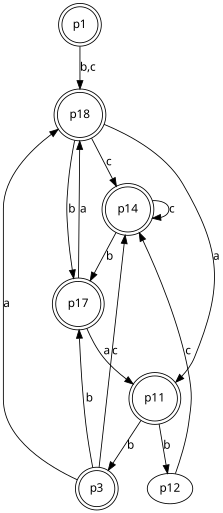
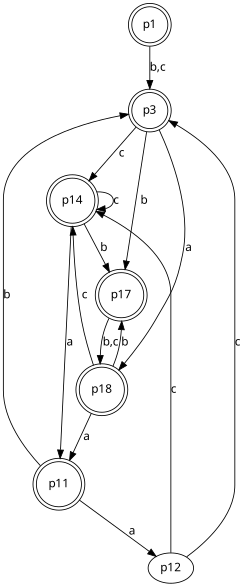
edge "p1" -> "p18": now "p1" -> "p3"
edge "p17" -> "p18": label "a" -> "b,c"
edge "p12" -> "p3": added, label "c"
edge "p17" -> "p11": now "p14" -> "p11"
edge "p11" -> "p12": label "b" -> "a"
